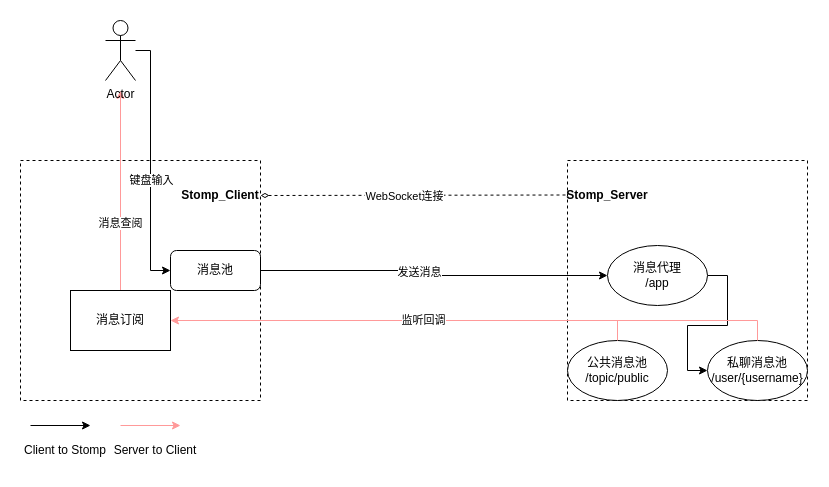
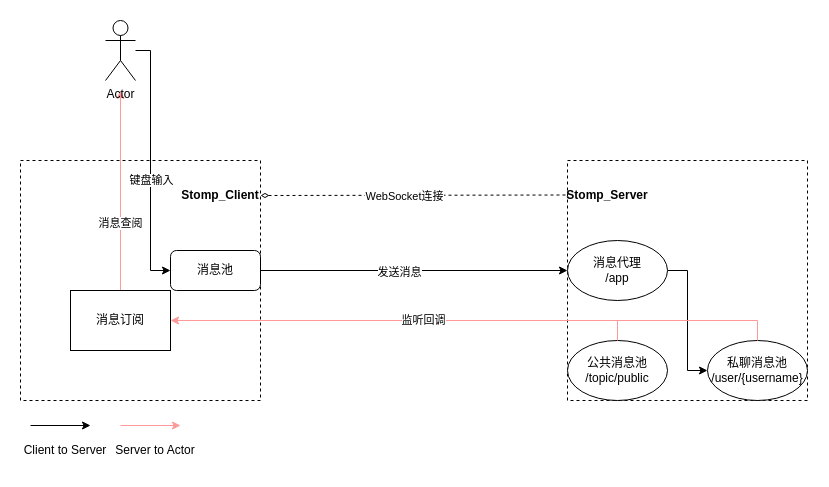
node "消息代理 /app": moved (658, 276) -> (618, 271)
node "Client to Stomp": label "Client to Stomp" -> "Client to Server"
node "Server to Client": label "Server to Client" -> "Server to Actor"
